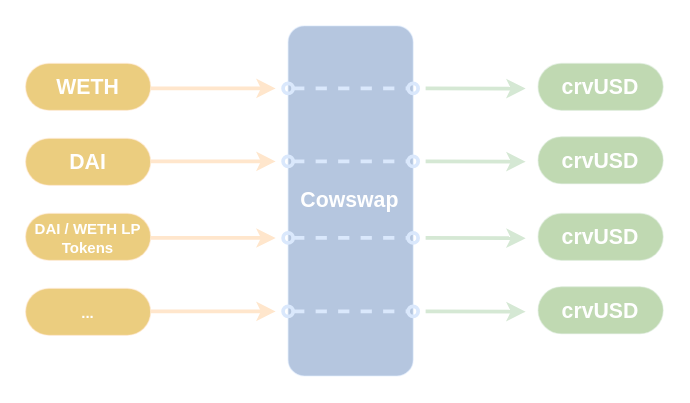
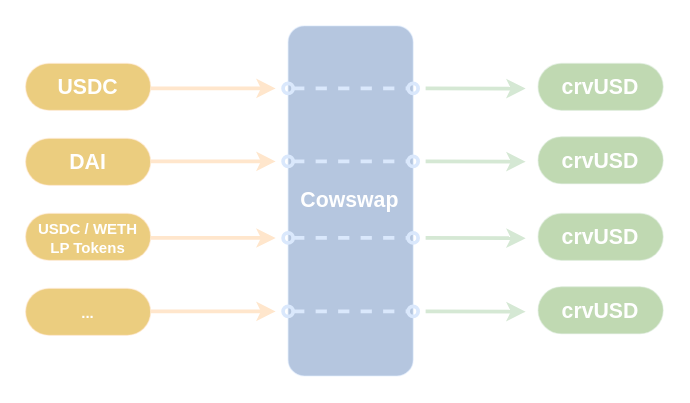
node "WETH": label "WETH" -> "USDC"
node "DAI / WETH LP Tokens": label "DAI / WETH LP Tokens" -> "USDC / WETH LP Tokens"
